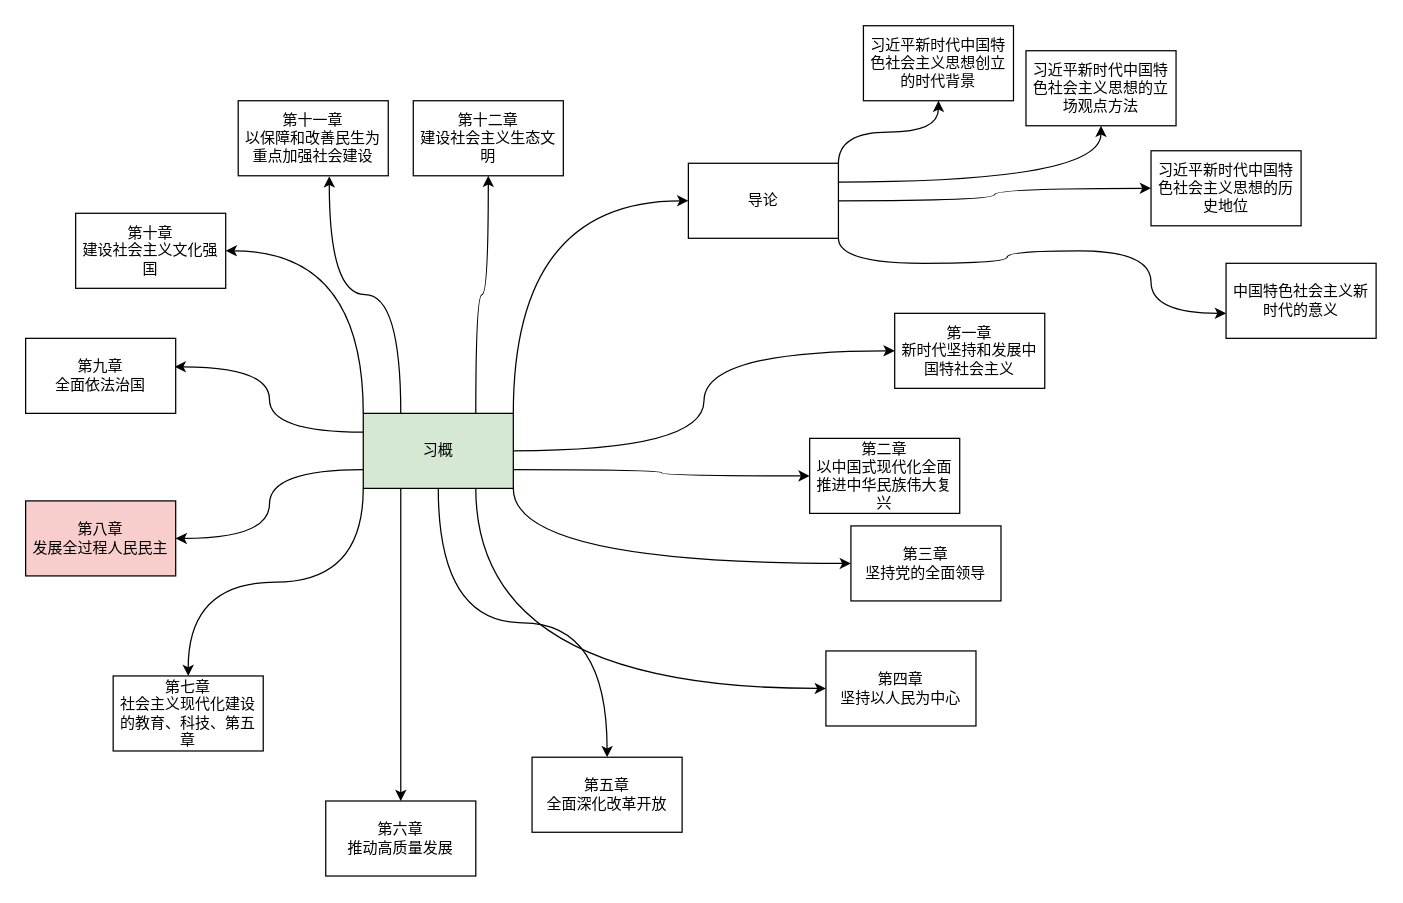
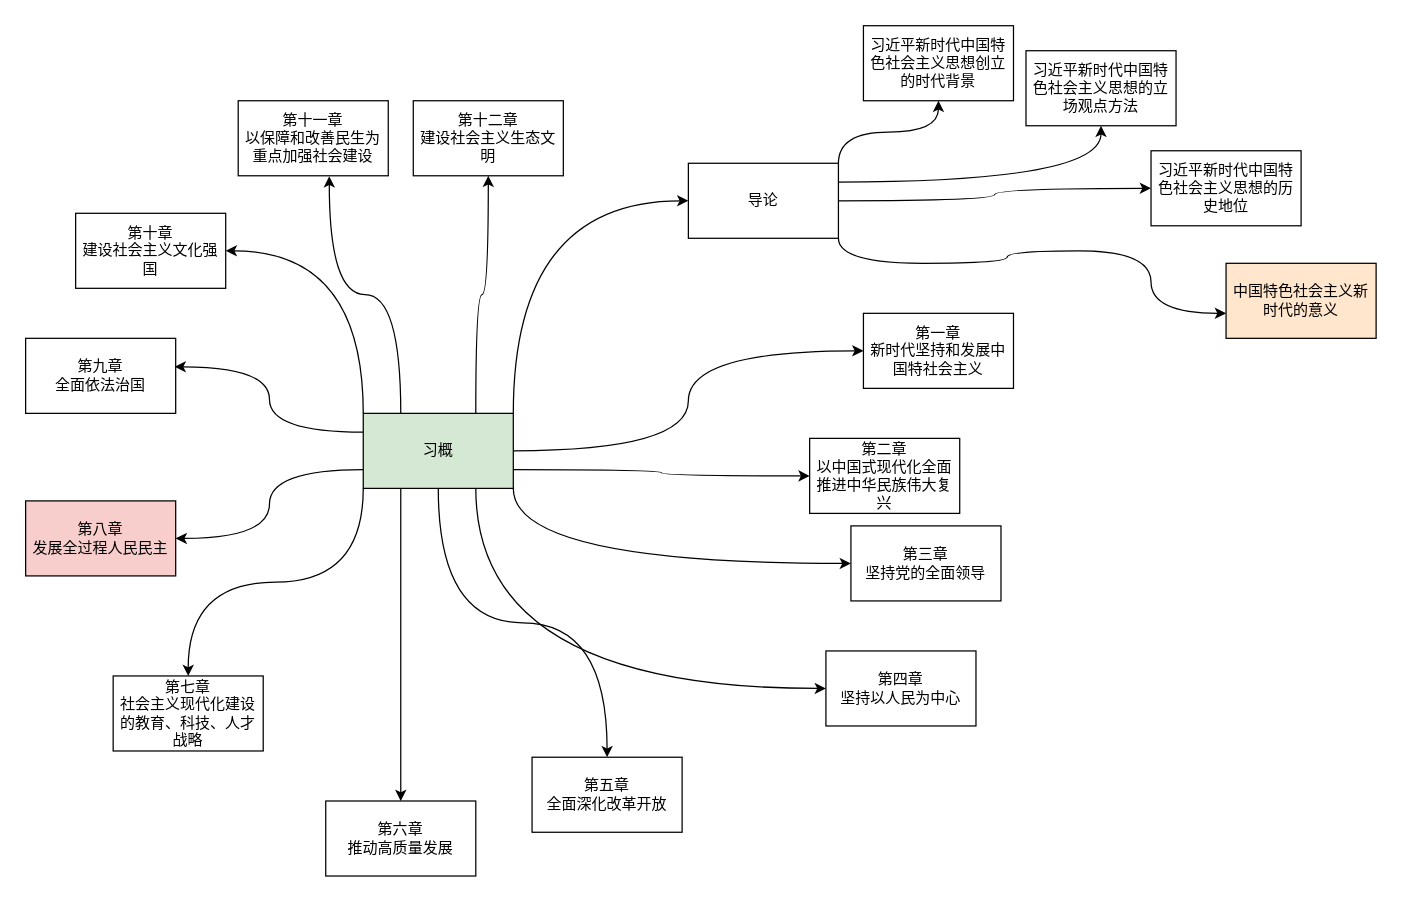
node "中国特色社会主义新时代的意义": fillcolor #ffffff -> #ffe6cc
node "第一章 新时代坚持和发展中国特社会主义": moved (969, 351) -> (938, 351)
node "第七章 社会主义现代化建设的教育、科技、第五章": label "第七章 社会主义现代化建设的教育、科技、第五章" -> "第七章 社会主义现代化建设的教育、科技、人才战略"
